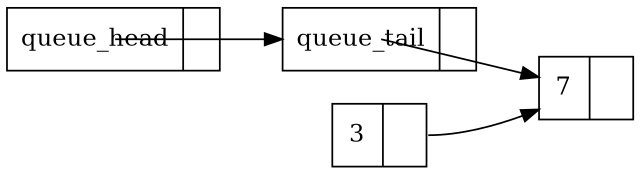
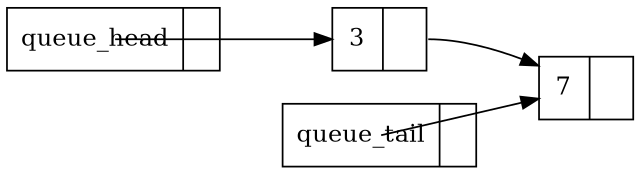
edge "queue_head" -> "queue_tail": now "queue_head" -> "3"
